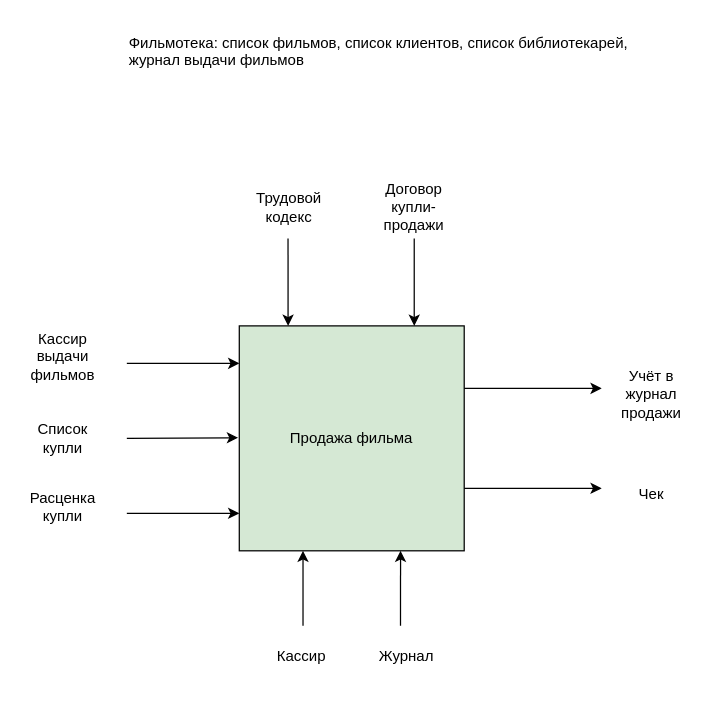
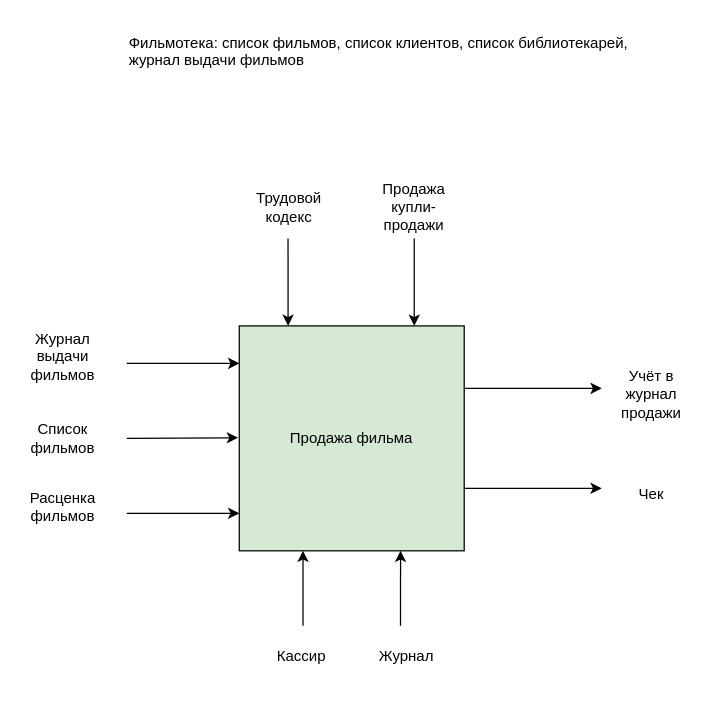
node "Договор купли-продажи": label "Договор купли-продажи" -> "Продажа купли-продажи"
node "Кассир выдачи фильмов": label "Кассир выдачи фильмов" -> "Журнал выдачи фильмов"
node "Список купли": label "Список купли" -> "Список фильмов"
node "Расценка купли": label "Расценка купли" -> "Расценка фильмов"
